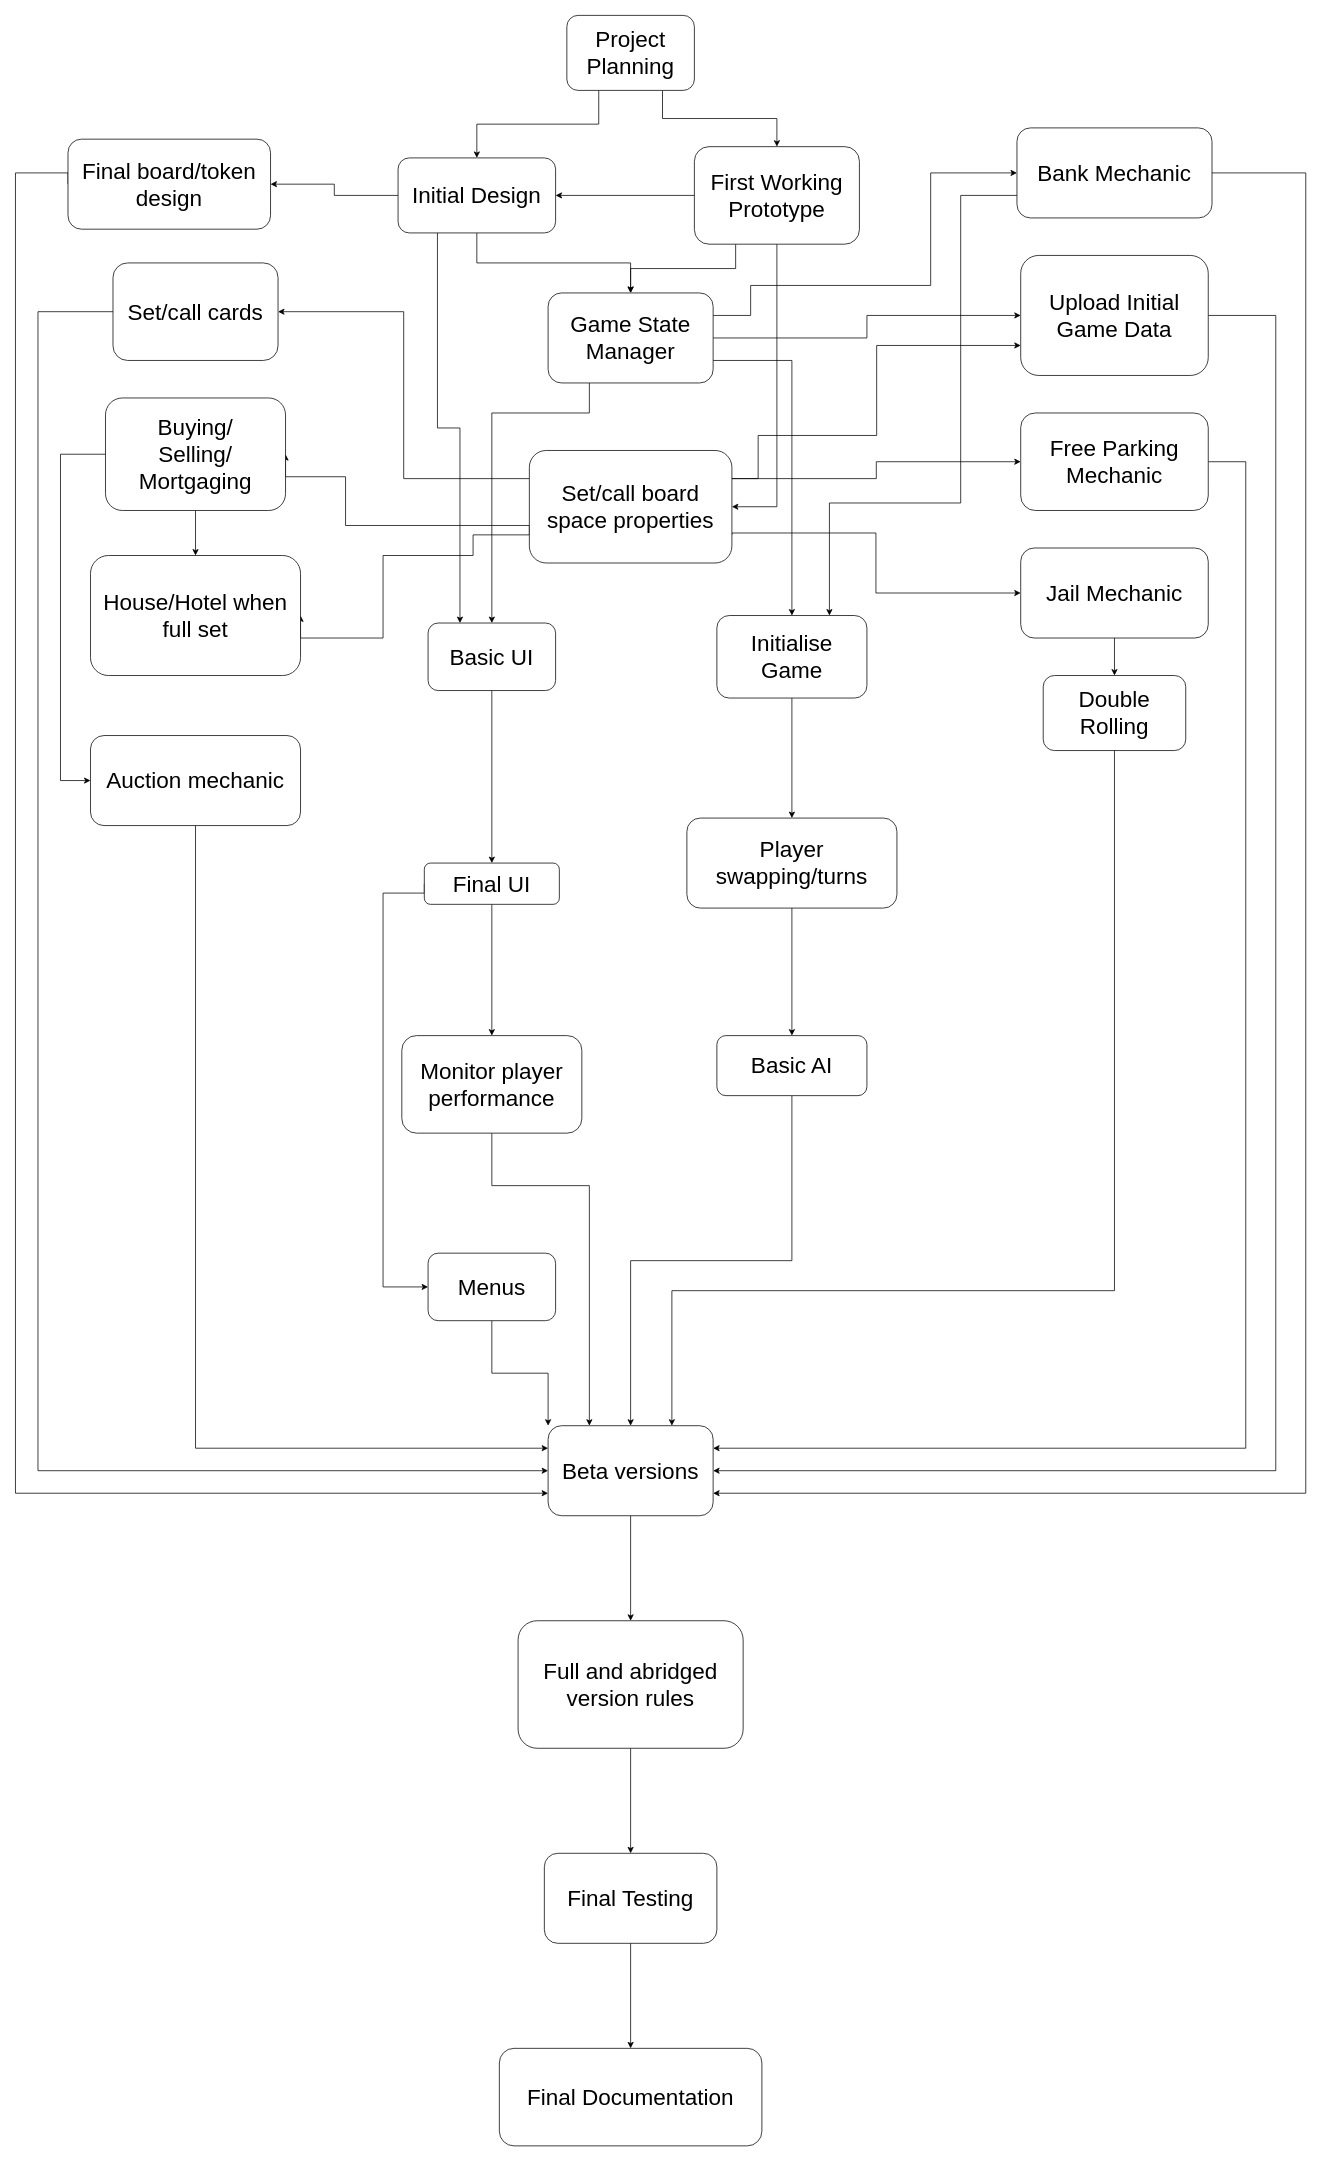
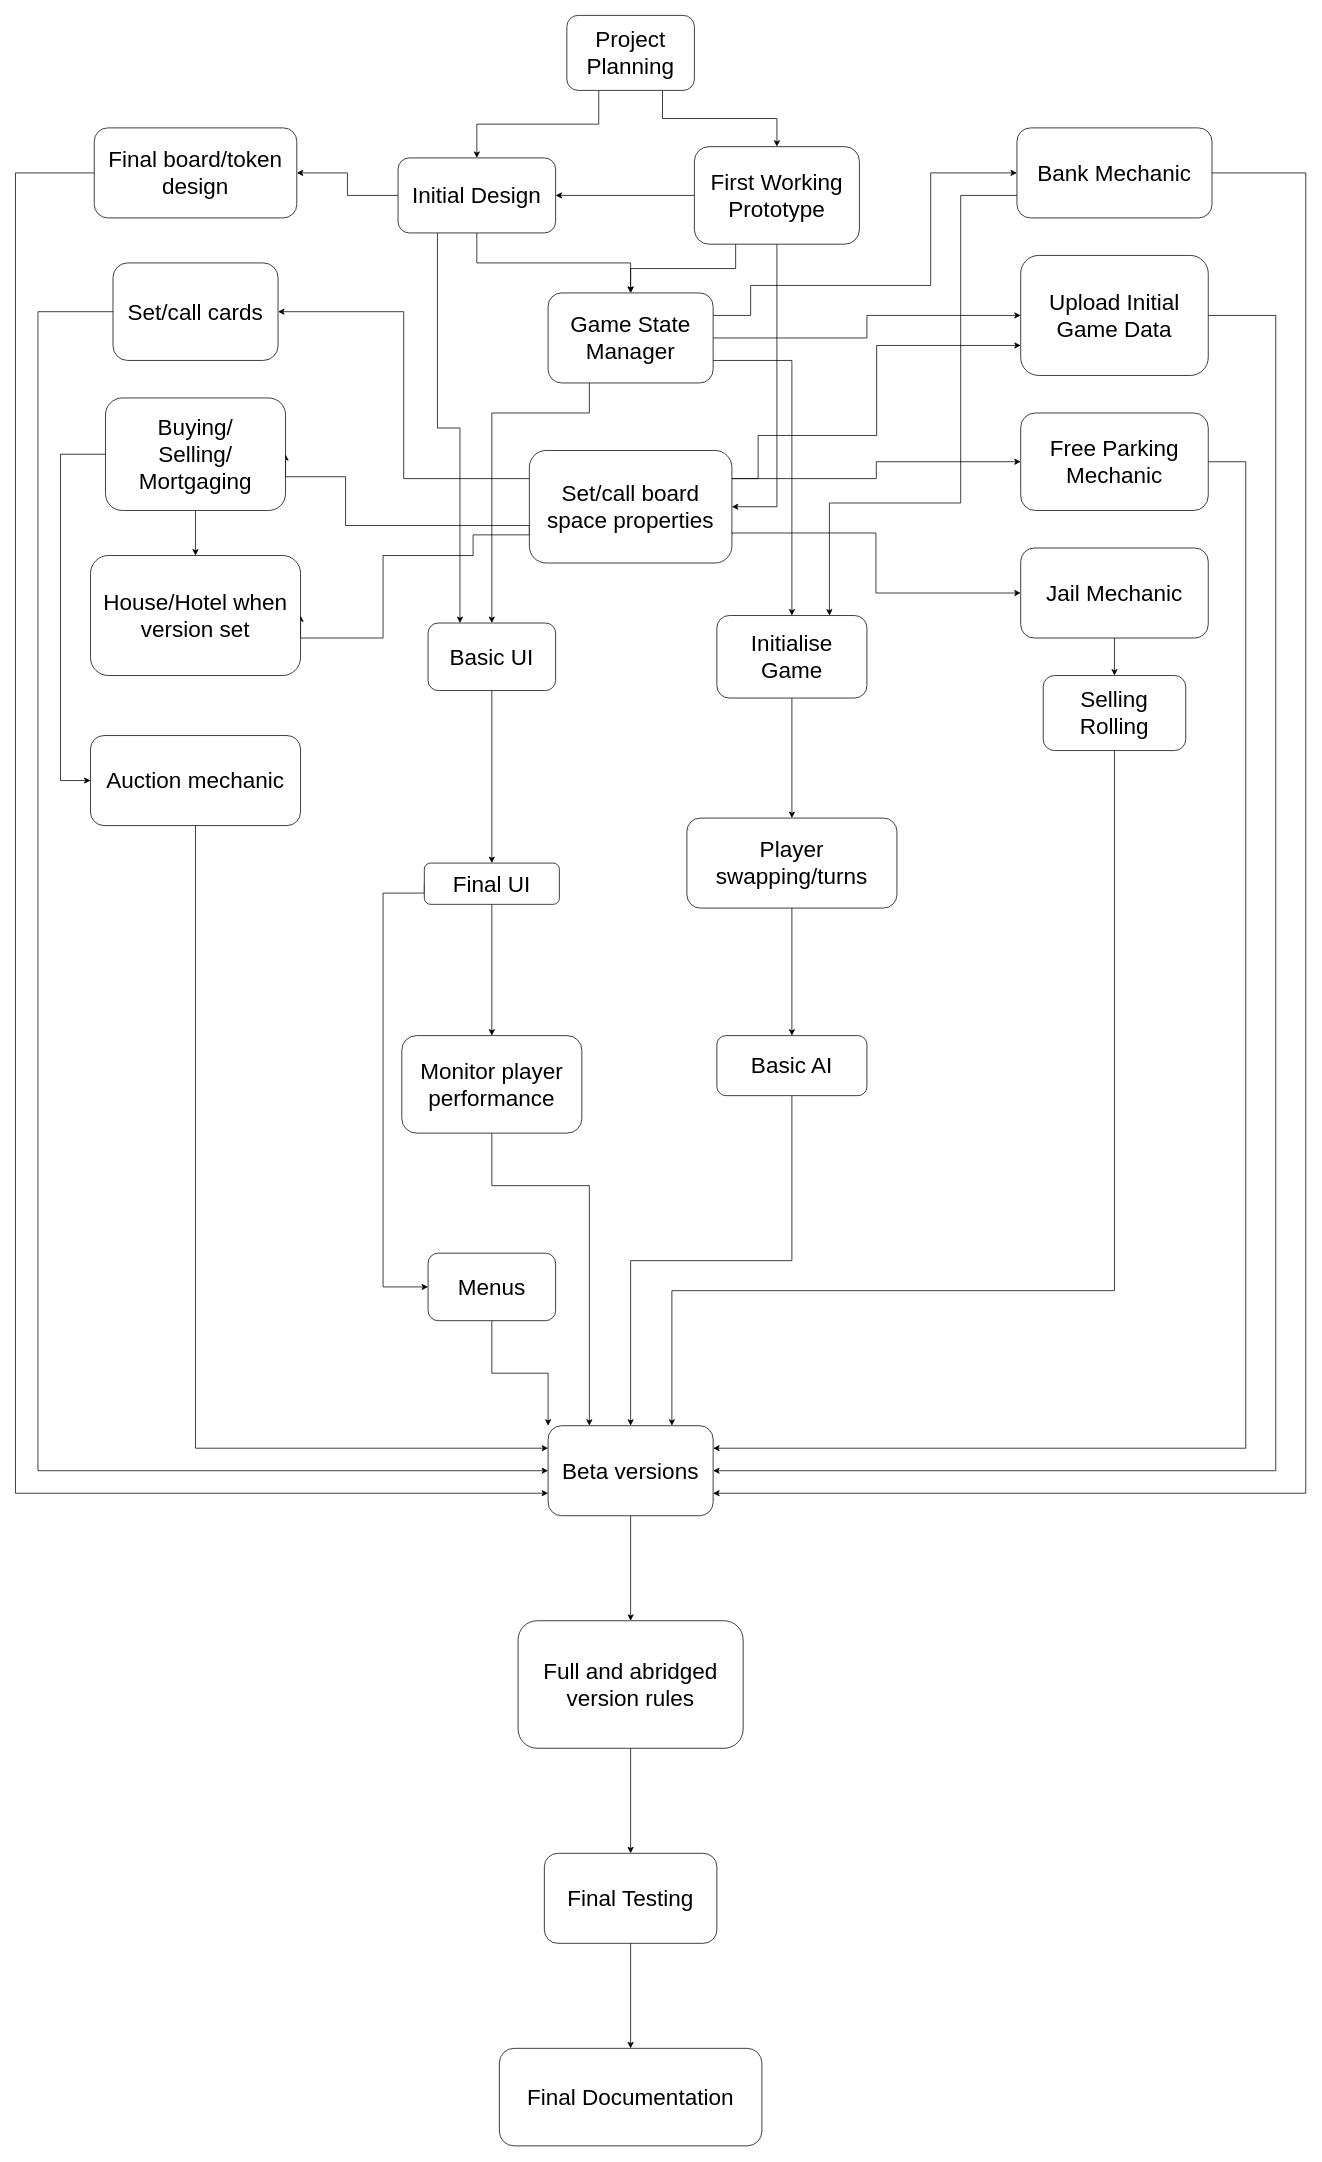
node "Final board/token design": moved (169, 184) -> (195, 173)
node "House/Hotel when full set": label "House/Hotel when full set" -> "House/Hotel when version set"
node "Double Rolling": label "Double Rolling" -> "Selling Rolling"
